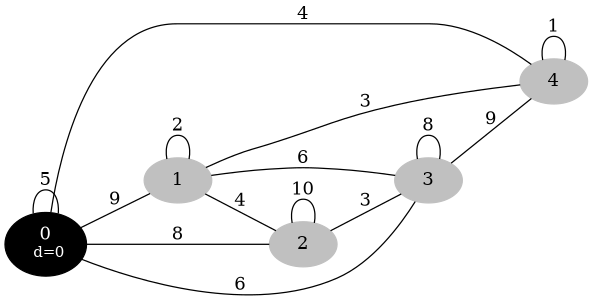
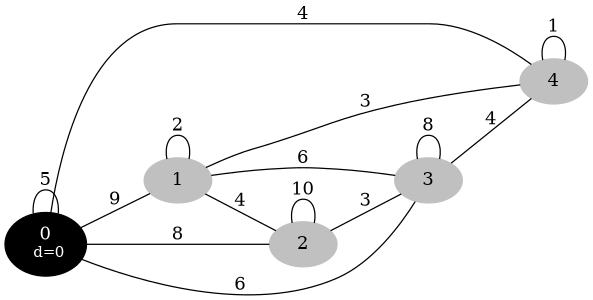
edge "4" -- "3": label "9" -> "4"
